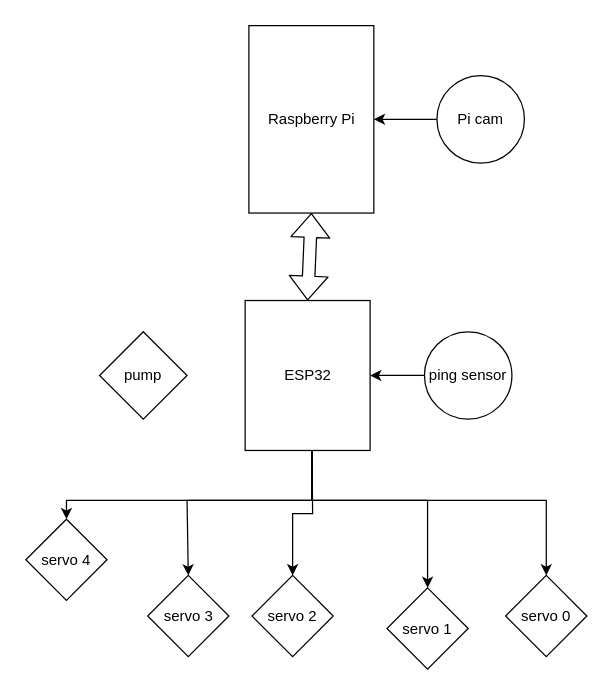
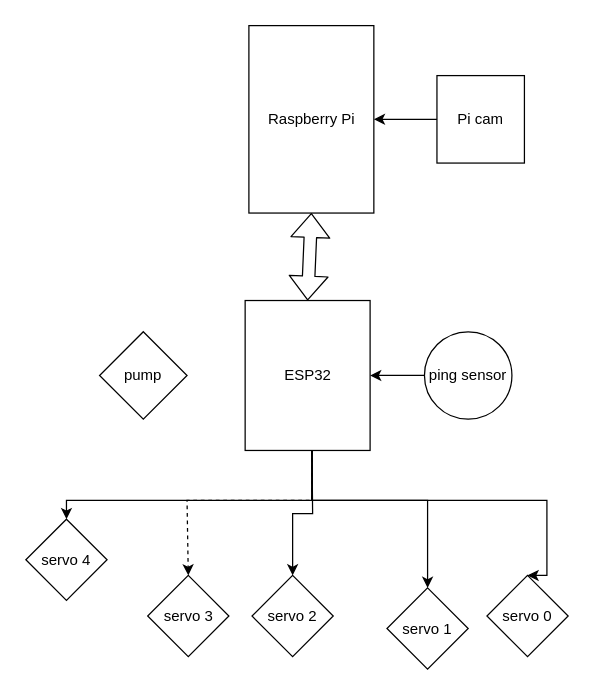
node "Pi cam": shape ellipse -> rectangle
edge "ESP32" -> "servo 3": style solid -> dashed
node "servo 0": moved (546, 616) -> (528, 616)
